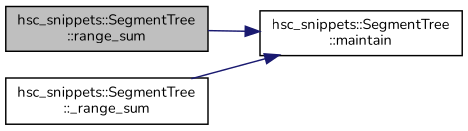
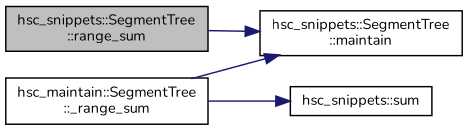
node "hsc_snippets::SegmentTree ::_range_sum": label "hsc_snippets::SegmentTree ::_range_sum" -> "hsc_maintain::SegmentTree ::_range_sum"
node "hsc_snippets::sum": added
